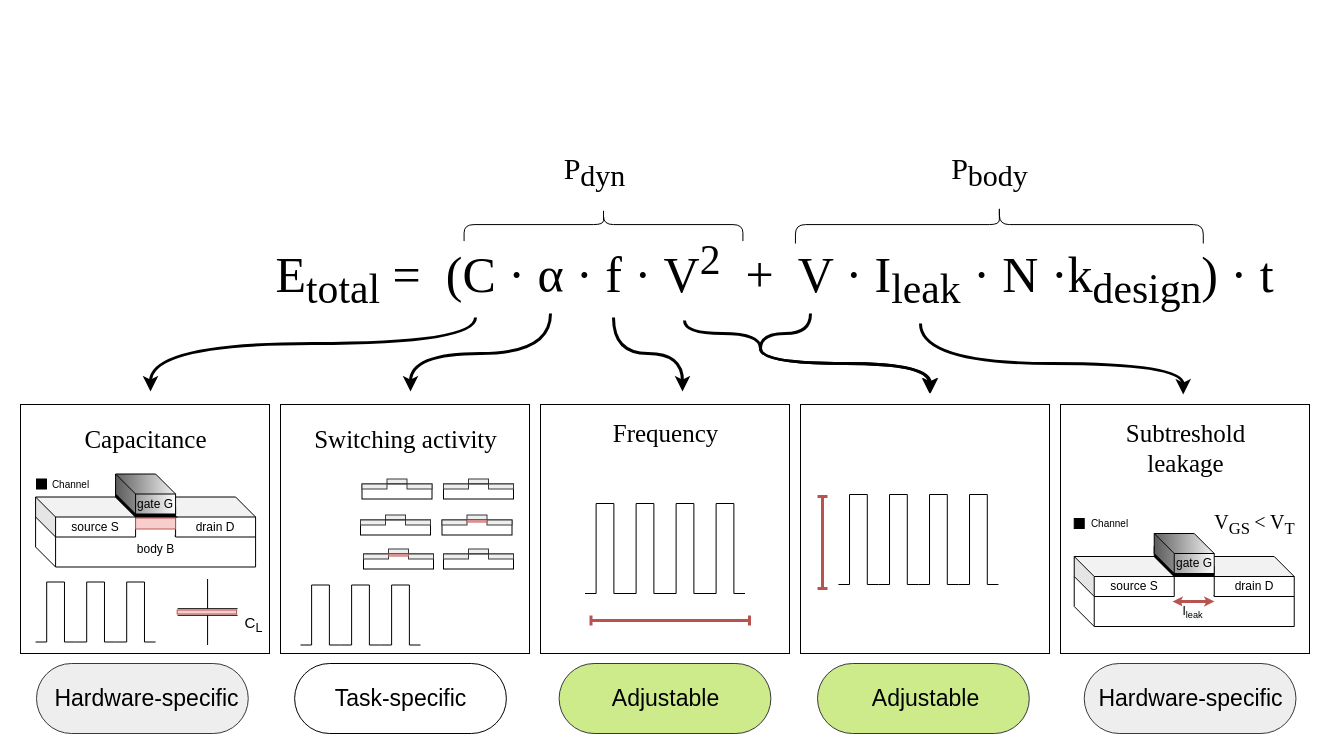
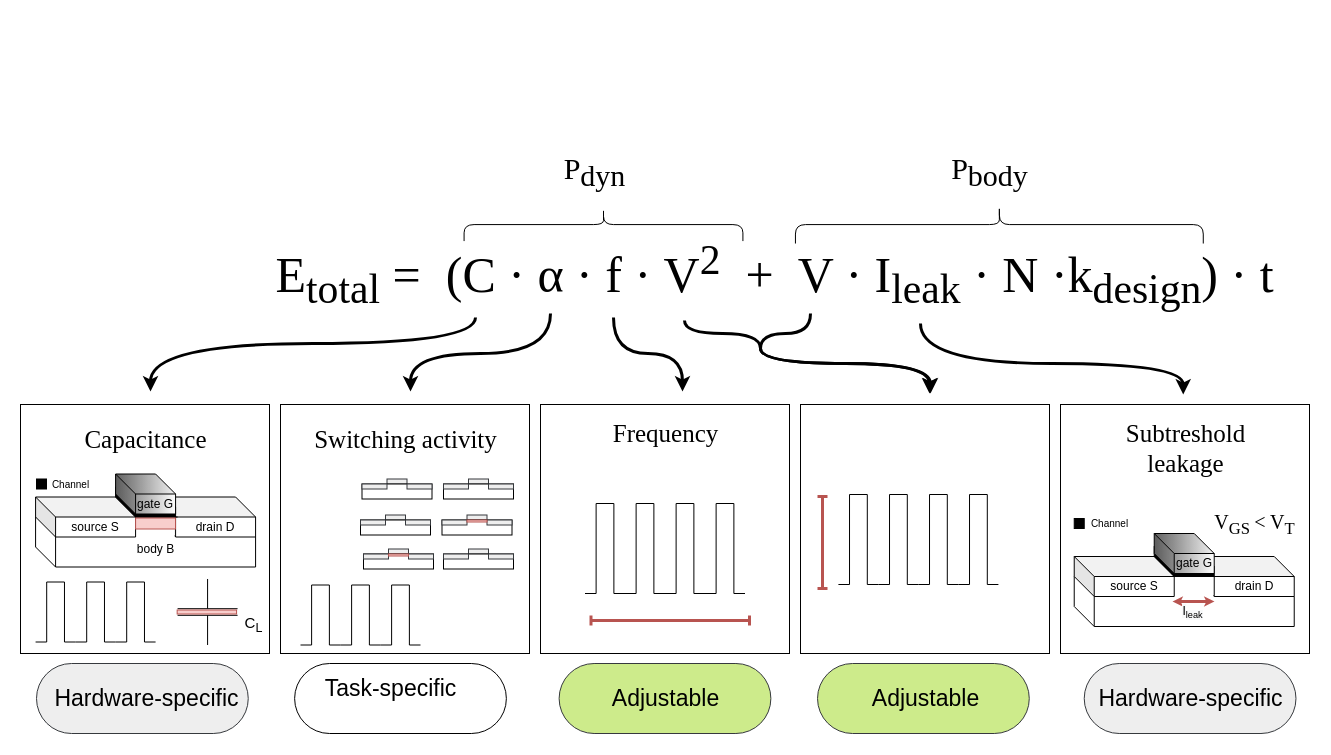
node "Task-specific": moved (400, 699) -> (390, 689)
